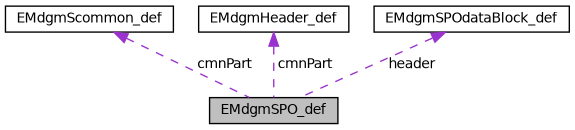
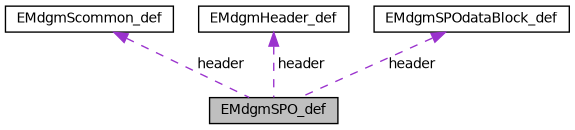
edge "EMdgmSPO_def" -> "EMdgmScommon_def": label " cmnPart" -> " header"
edge "EMdgmSPO_def" -> "EMdgmHeader_def": label " cmnPart" -> " header"
